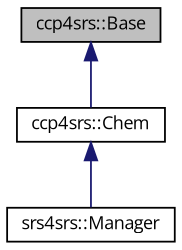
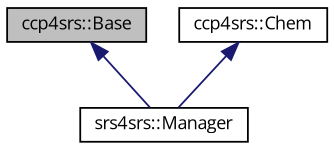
edge "ccp4srs::Chem" -> "ccp4srs::Base": now "srs4srs::Manager" -> "ccp4srs::Base"
